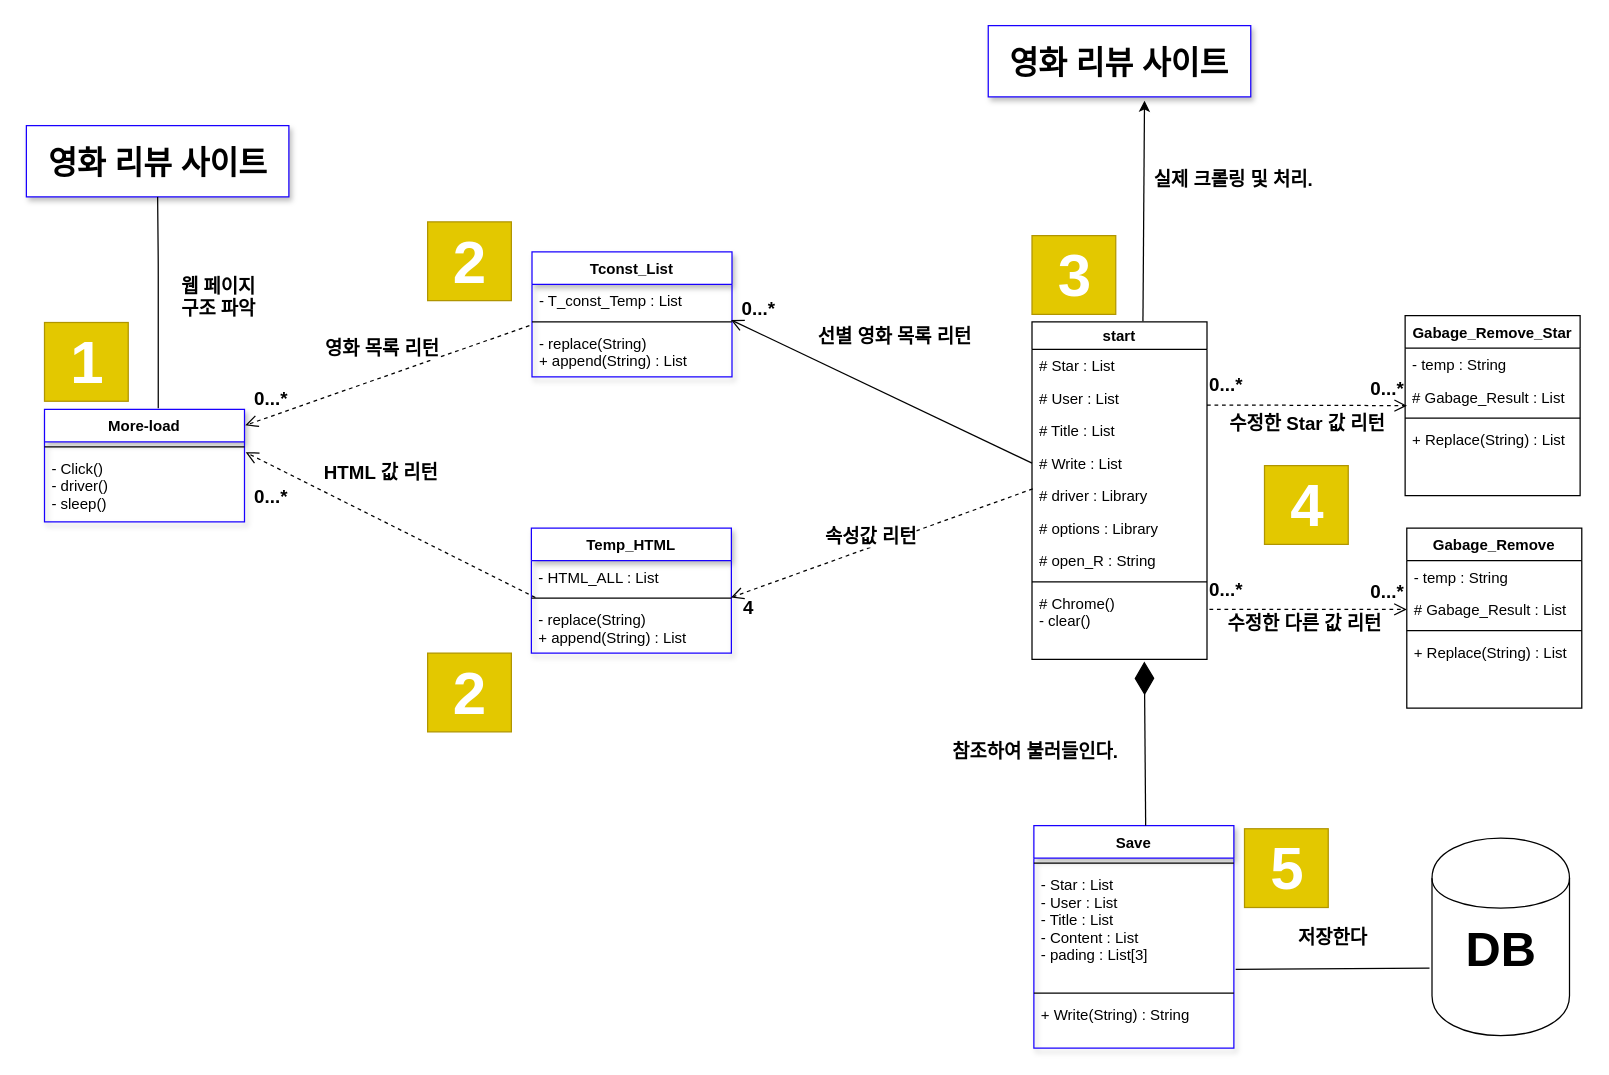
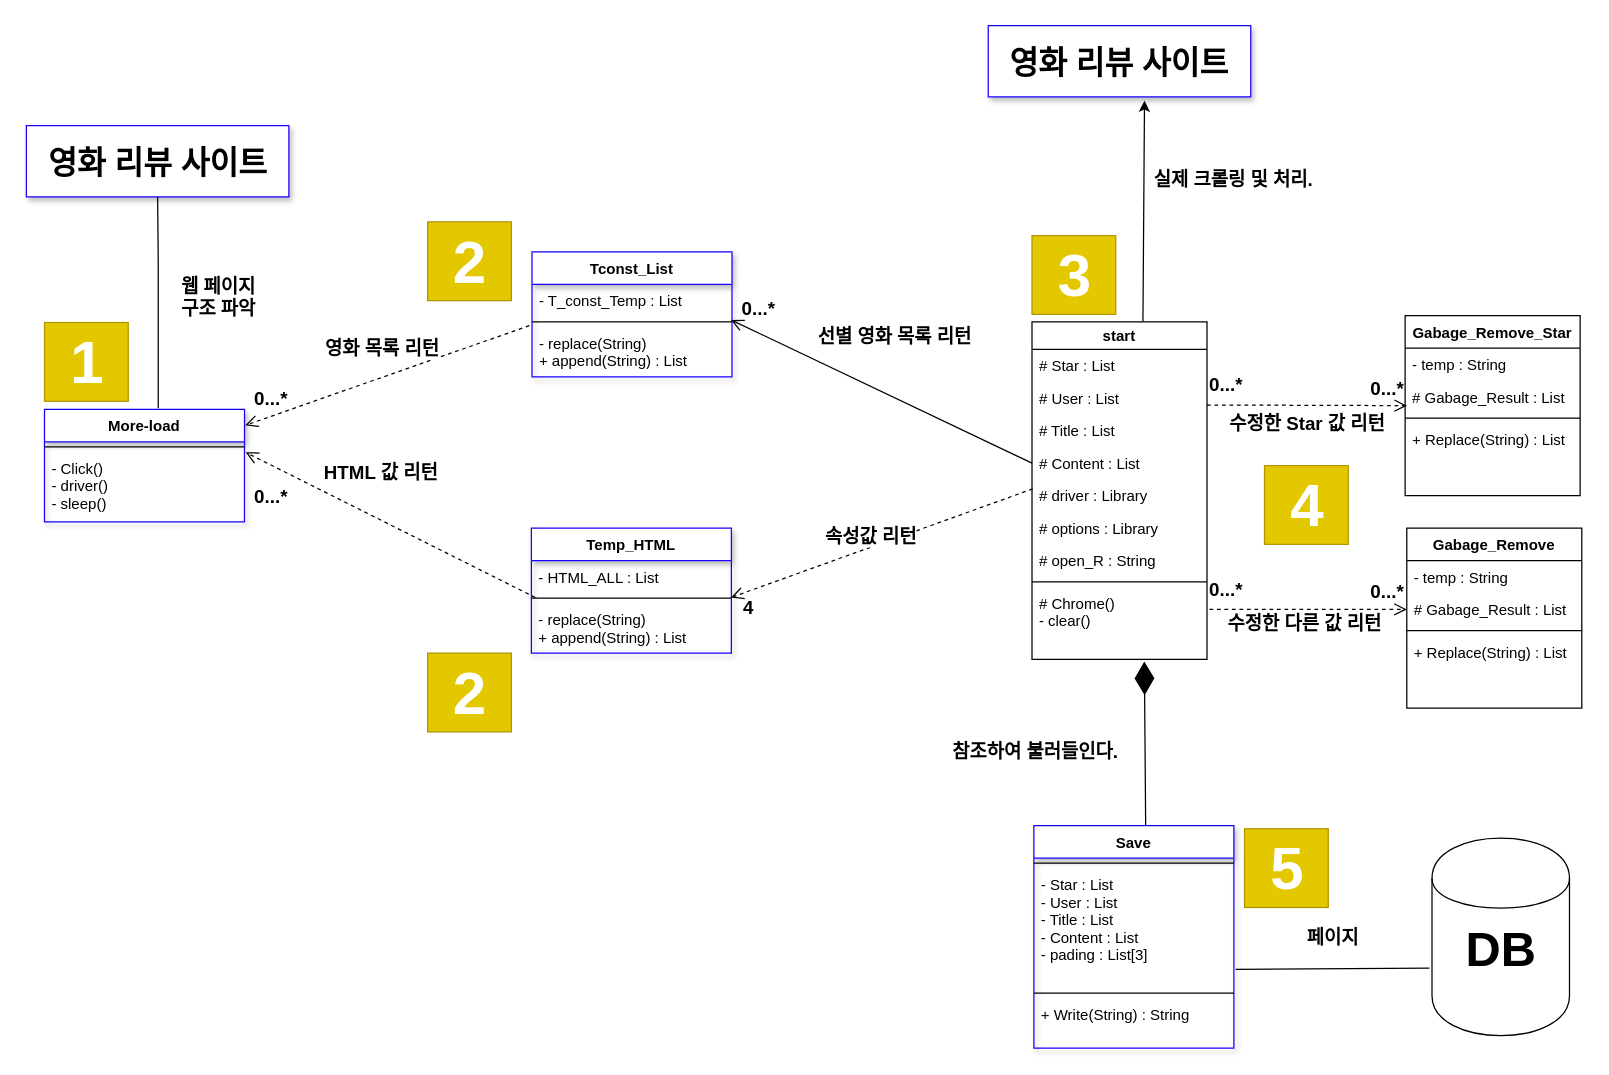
node "# Write : List": label "# Write : List" -> "# Content : List"
node "저장한다": label "저장한다" -> "페이지"
